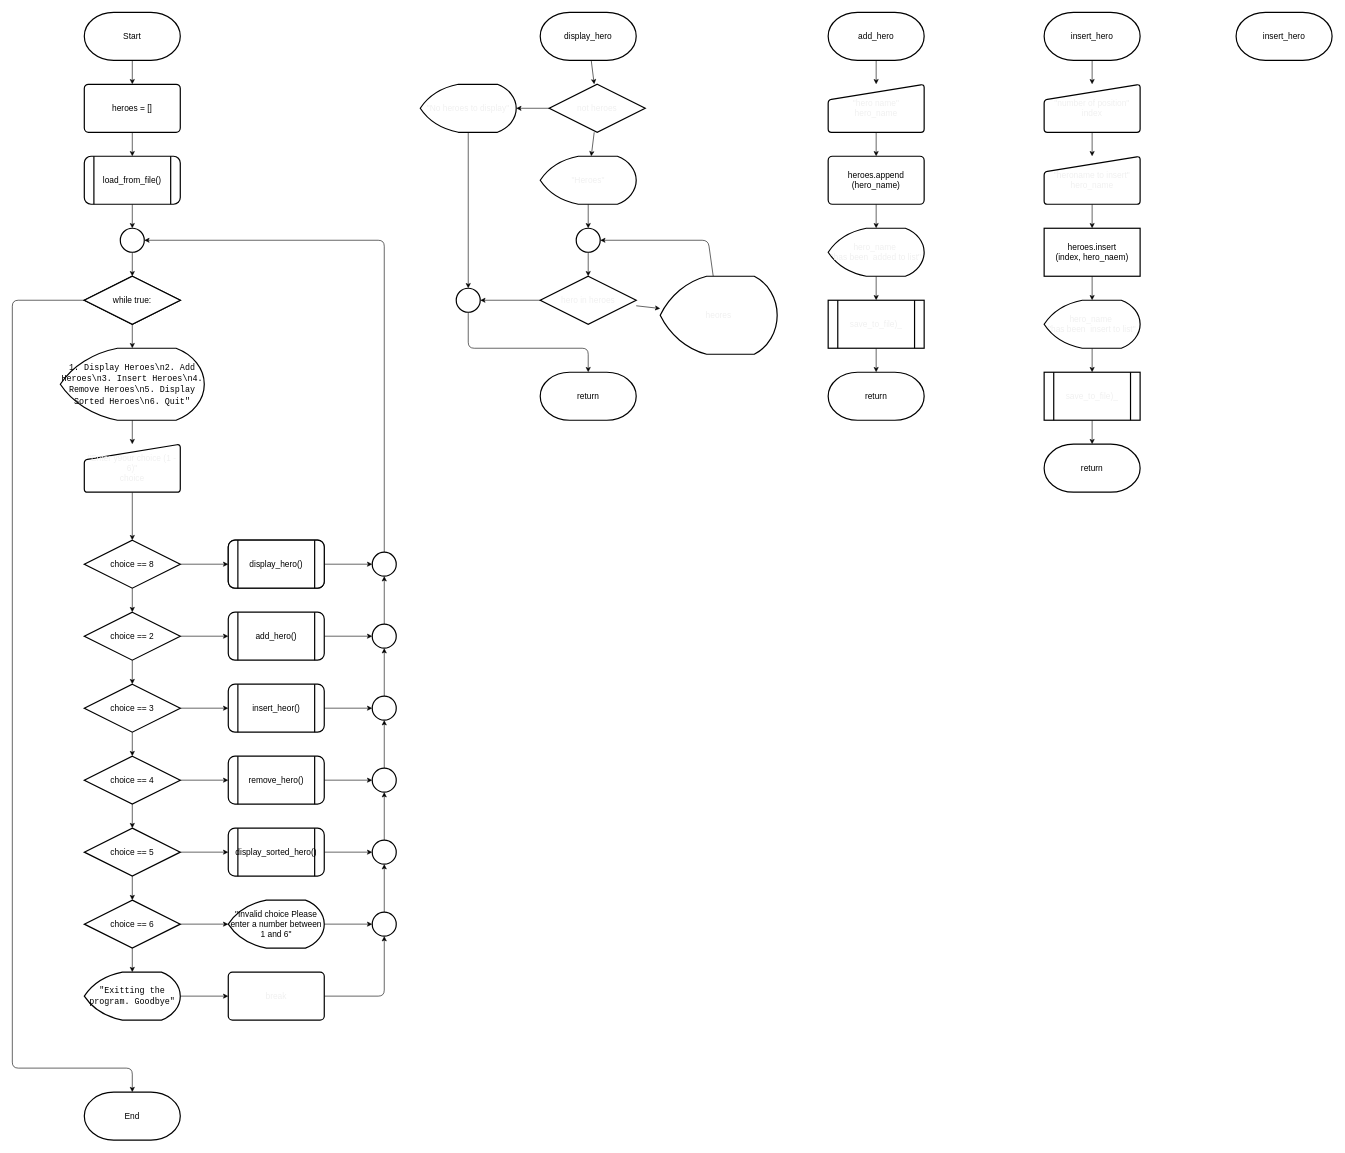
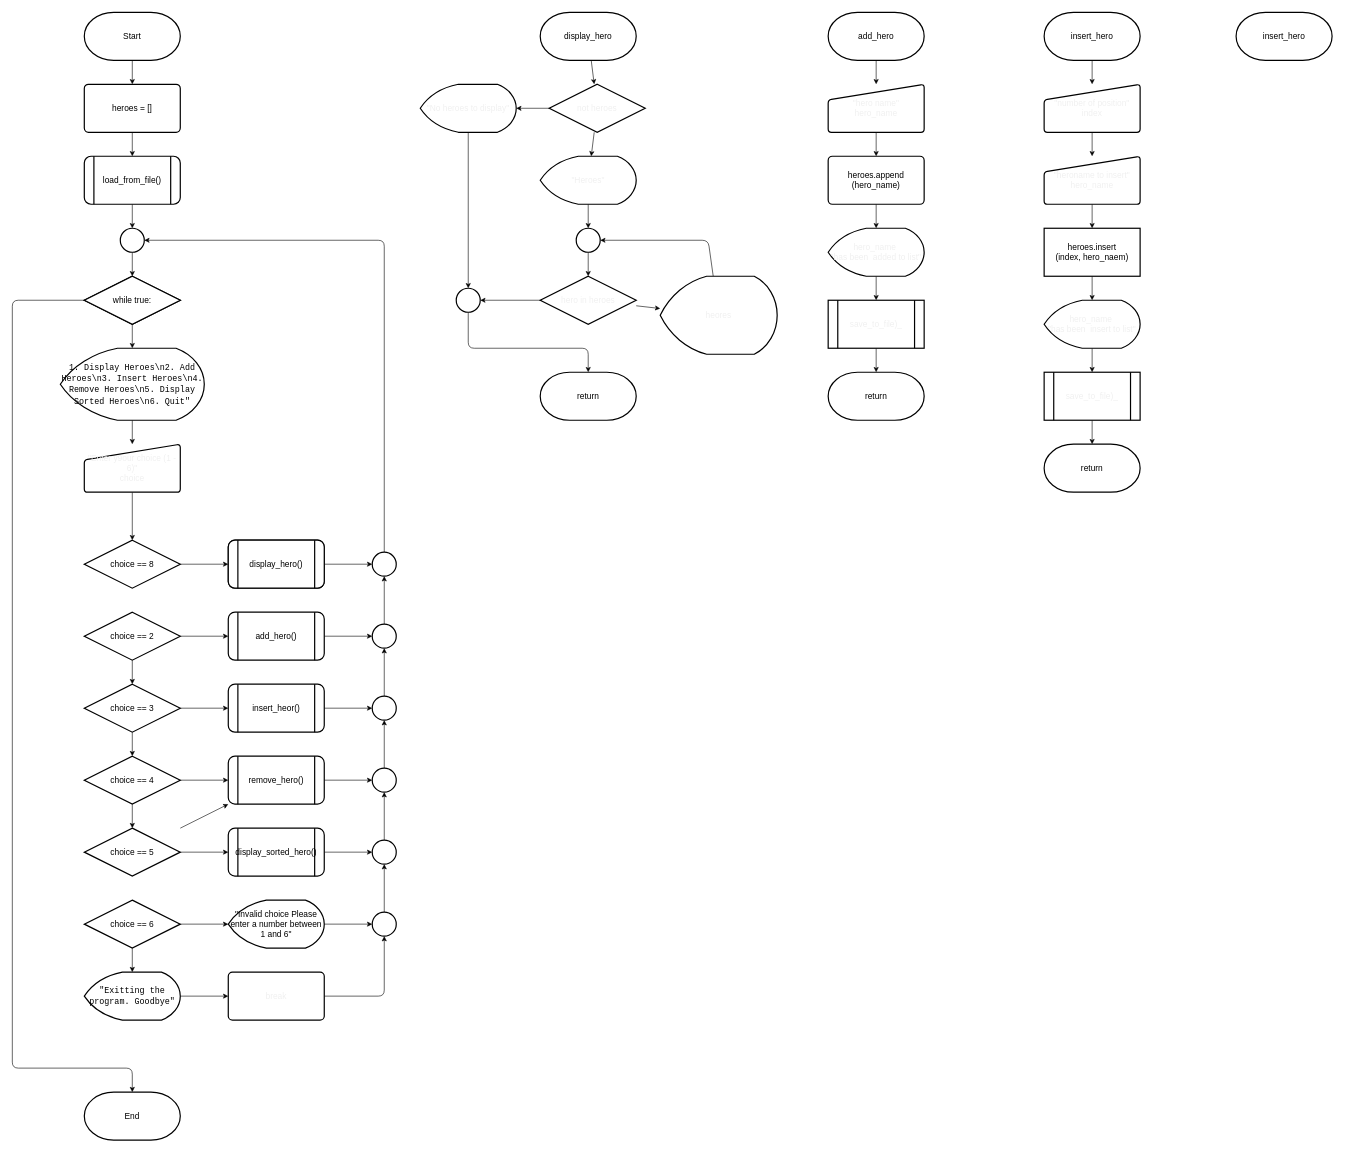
edge "choice == 8" -> "choice == 2": removed
edge "choice == 5" -> "choice == 6": now "choice == 5" -> "remove_hero()"
